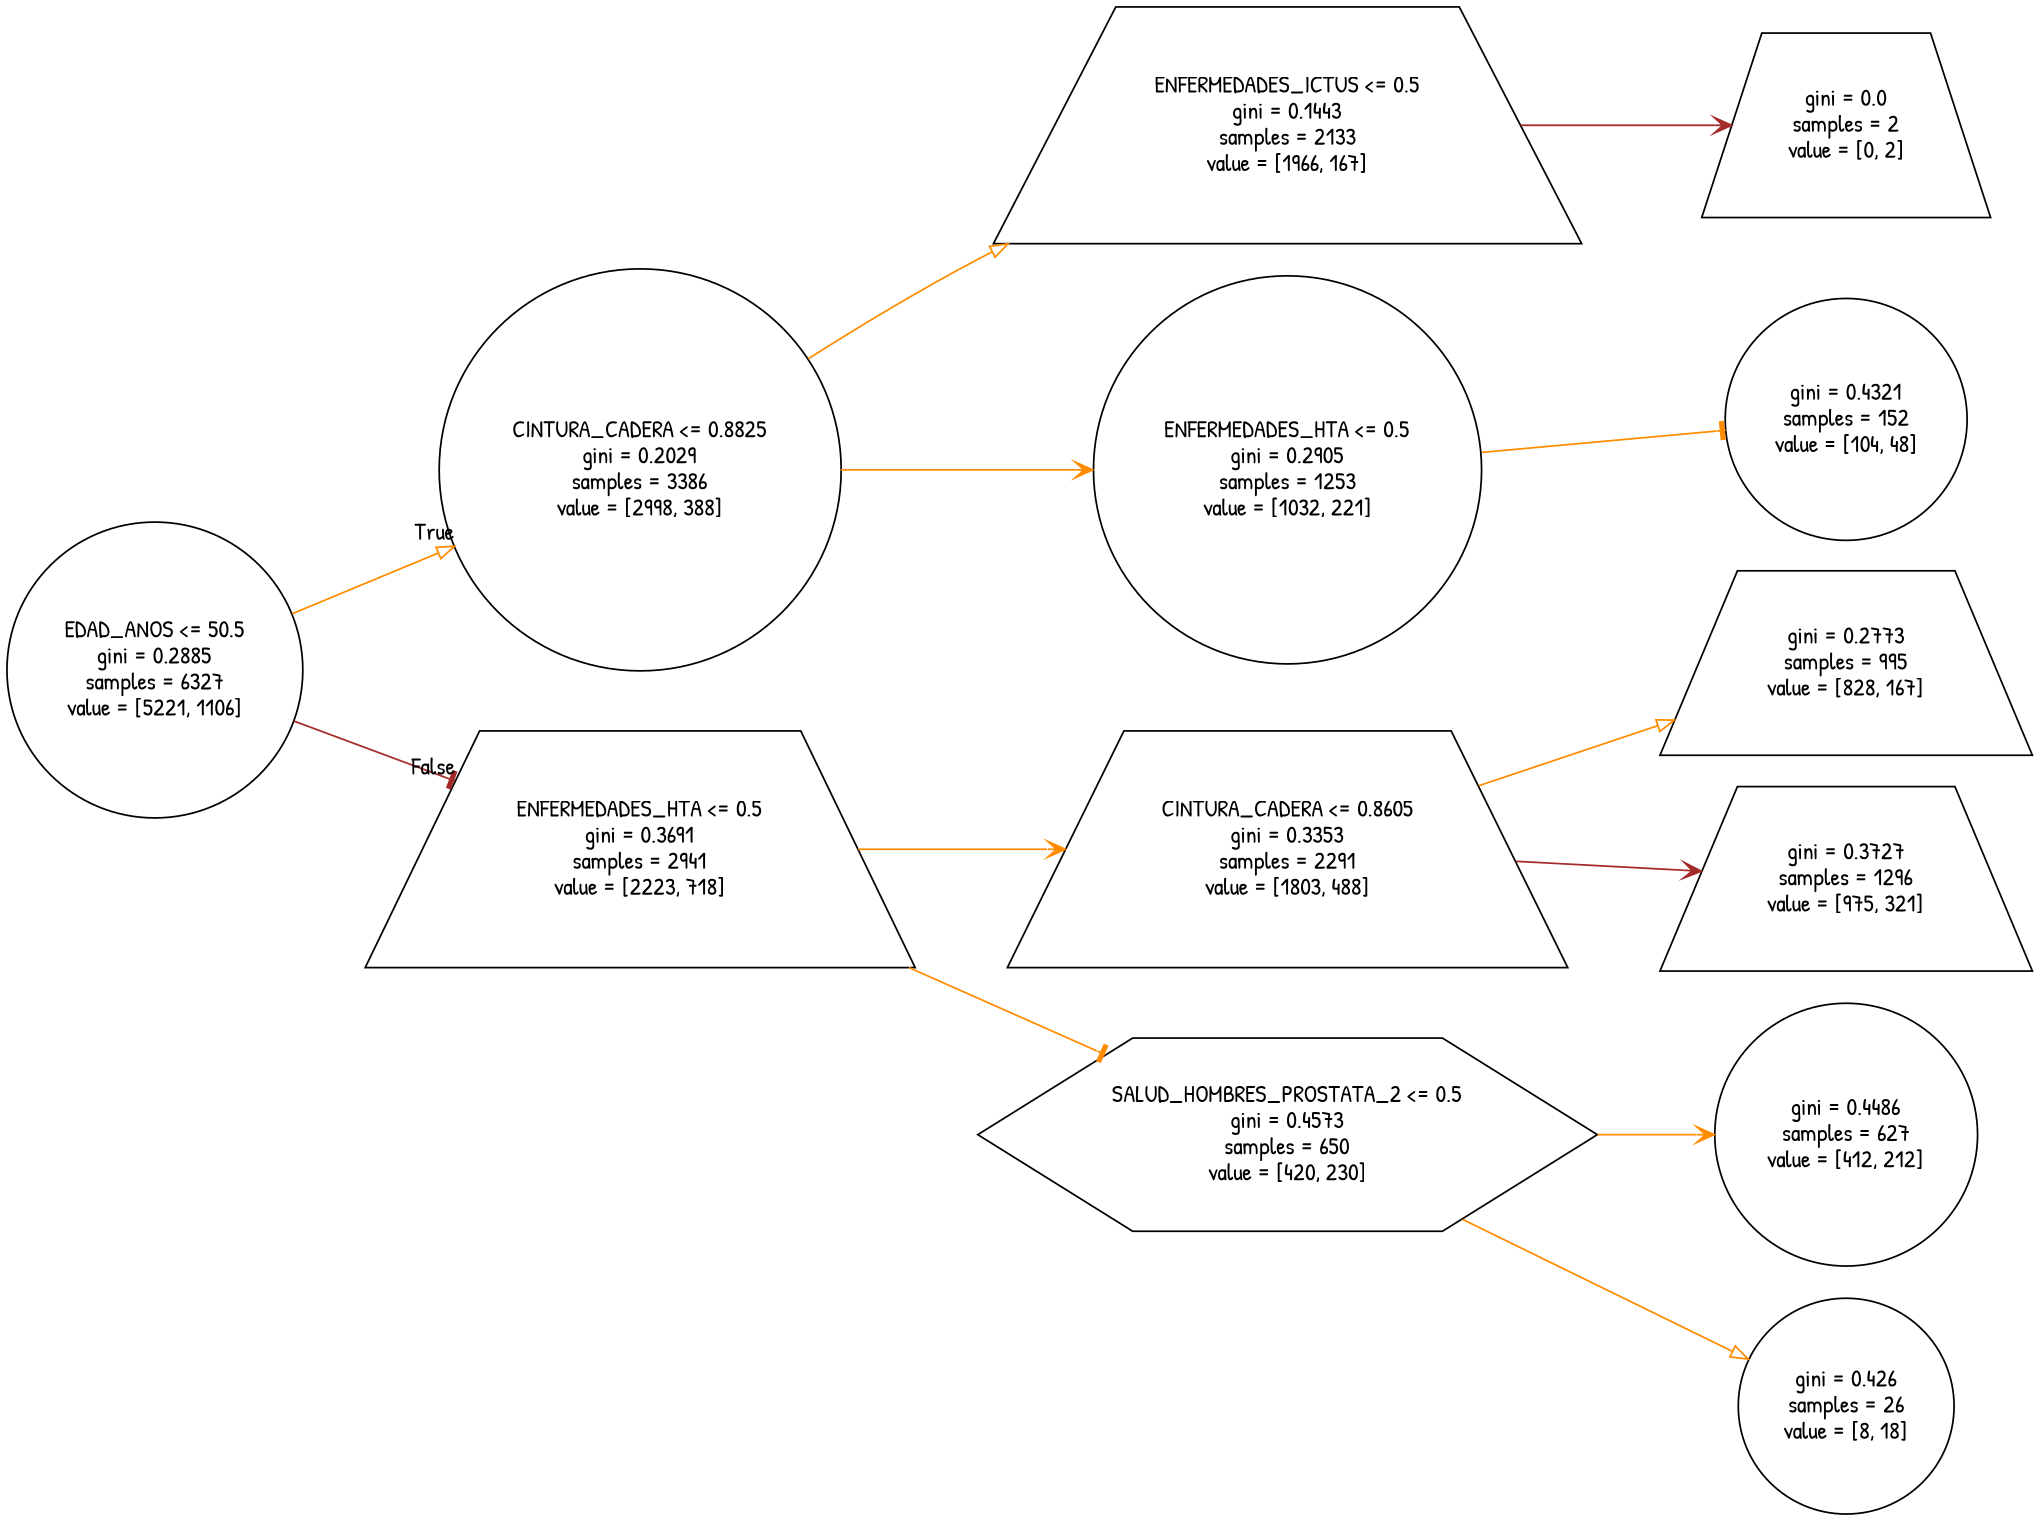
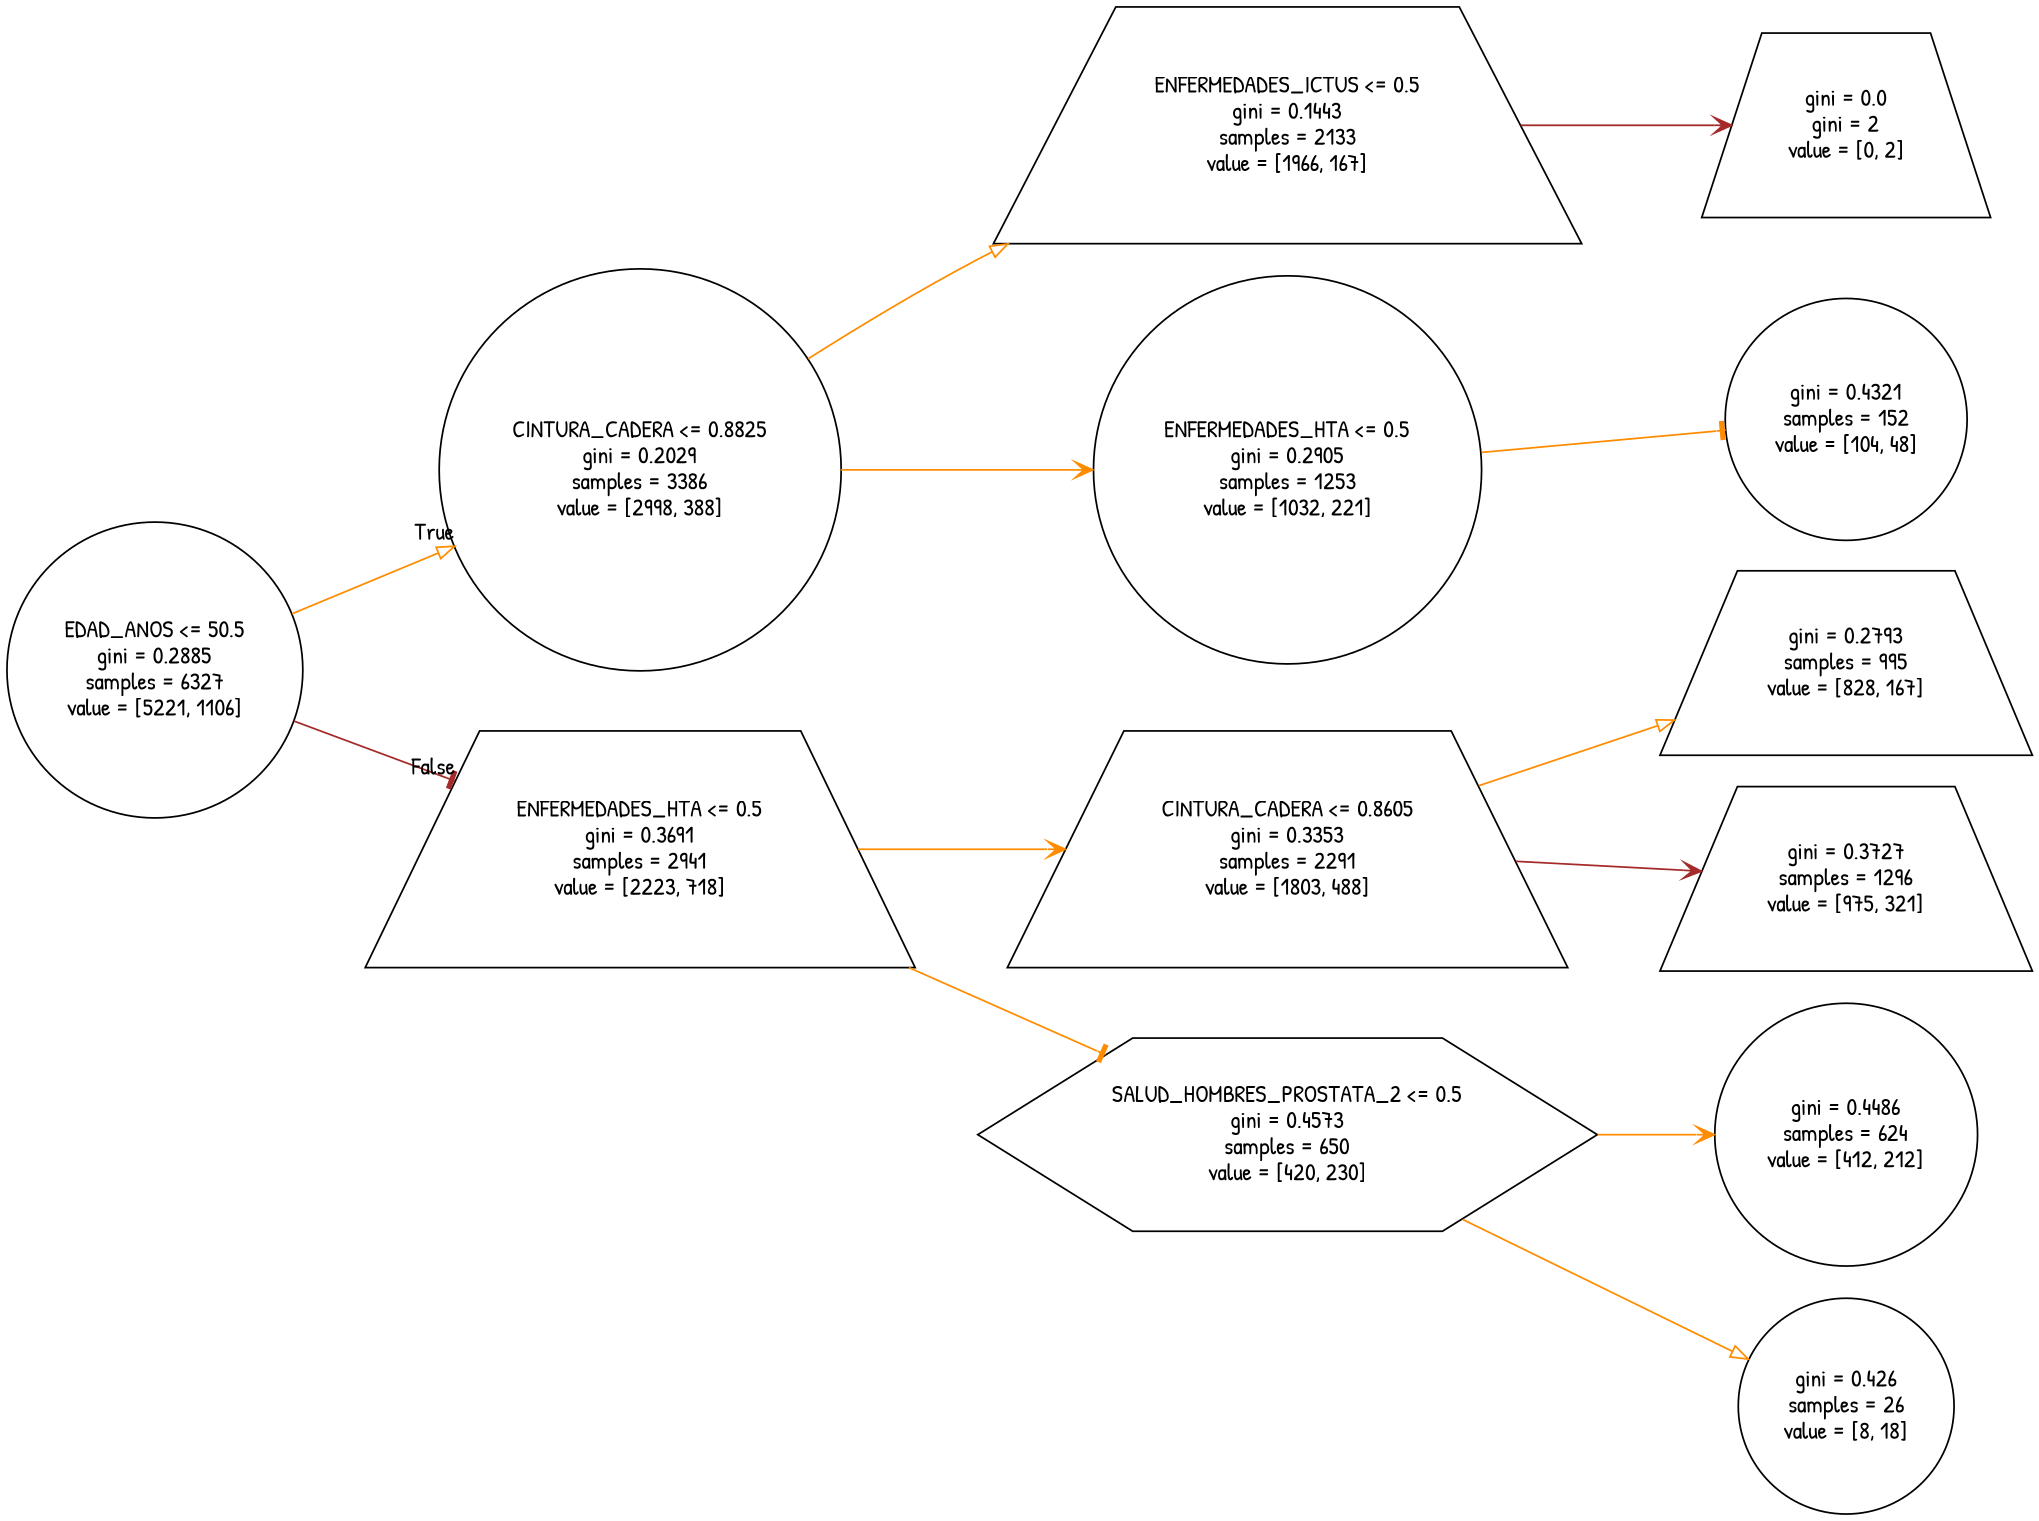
node "gini = 0.0 samples = 2 value = [0, 2]": label "gini = 0.0 samples = 2 value = [0, 2]" -> "gini = 0.0 gini = 2 value = [0, 2]"
node "gini = 0.2773 samples = 995 value = [828, 167]": label "gini = 0.2773 samples = 995 value = [828, 167]" -> "gini = 0.2793 samples = 995 value = [828, 167]"
node "gini = 0.4486 samples = 627 value = [412, 212]": label "gini = 0.4486 samples = 627 value = [412, 212]" -> "gini = 0.4486 samples = 624 value = [412, 212]"
